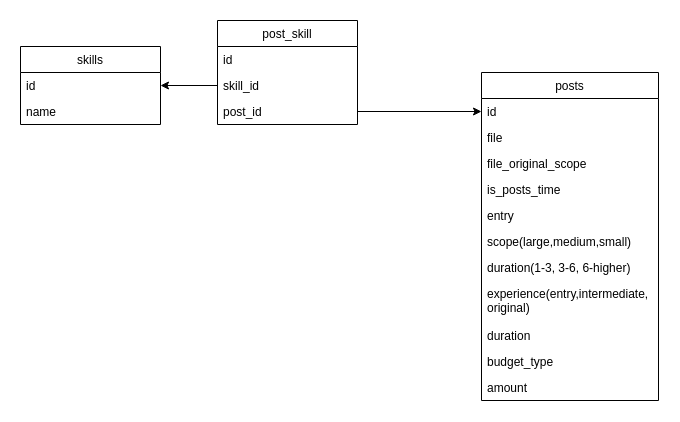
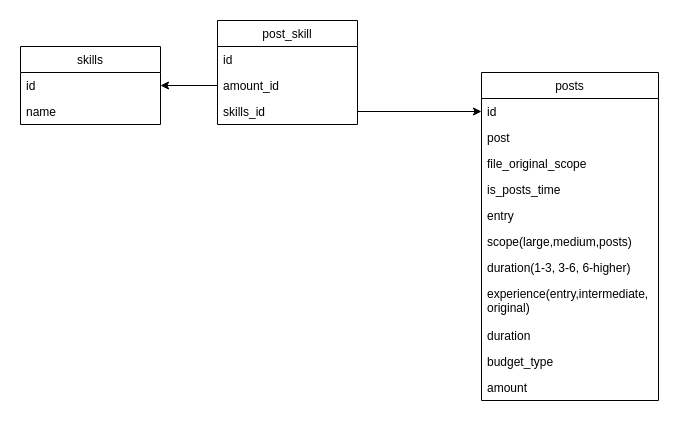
node "skill_id": label "skill_id" -> "amount_id"
node "post_id": label "post_id" -> "skills_id"
node "file": label "file" -> "post"
node "scope(large,medium,small)": label "scope(large,medium,small)" -> "scope(large,medium,posts)"
